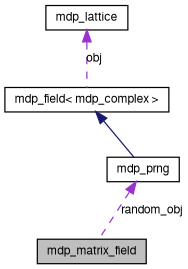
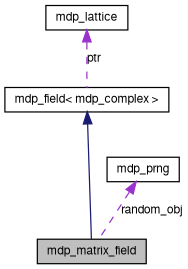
edge "mdp_field< mdp_complex >" -> "mdp_lattice": label "obj" -> "ptr"
edge "mdp_prng" -> "mdp_field< mdp_complex >": now "mdp_matrix_field" -> "mdp_field< mdp_complex >"
